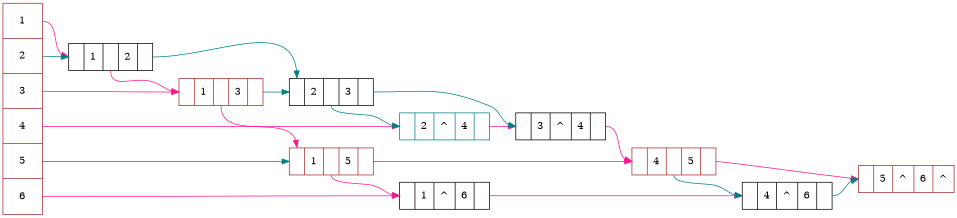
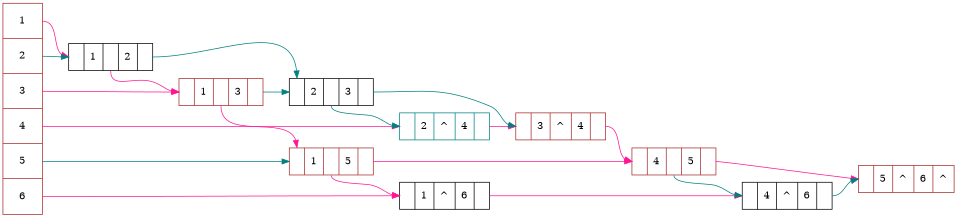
node "3": color black -> brown
